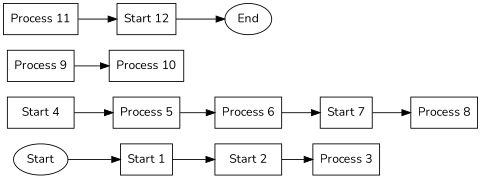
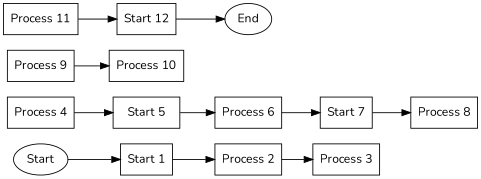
node "Start 4": label "Start 4" -> "Process 4"
node "Process 5": label "Process 5" -> "Start 5"
node "Start 2": label "Start 2" -> "Process 2"
